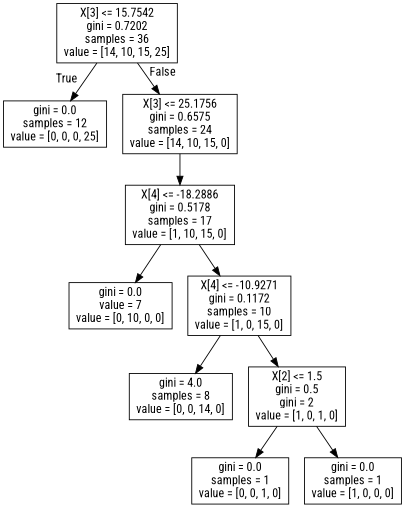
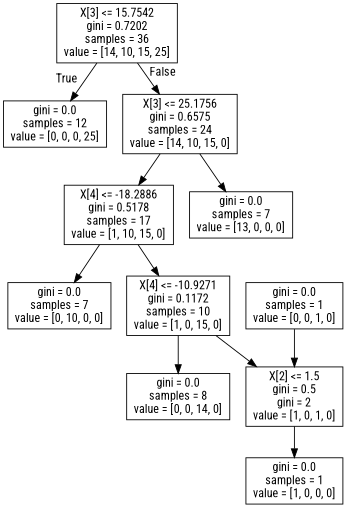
node "gini = 0.0 samples = 7 value = [13, 0, 0, 0]": added
node "gini = 0.0 value = 7 value = [0, 10, 0, 0]": label "gini = 0.0 value = 7 value = [0, 10, 0, 0]" -> "gini = 0.0 samples = 7 value = [0, 10, 0, 0]"
node "gini = 4.0 samples = 8 value = [0, 0, 14, 0]": label "gini = 4.0 samples = 8 value = [0, 0, 14, 0]" -> "gini = 0.0 samples = 8 value = [0, 0, 14, 0]"
edge "X[2] <= 1.5 gini = 0.5 gini = 2 value = [1, 0, 1, 0]" -> "gini = 0.0 samples = 1 value = [0, 0, 1, 0]": reversed
